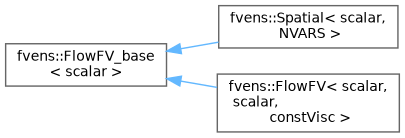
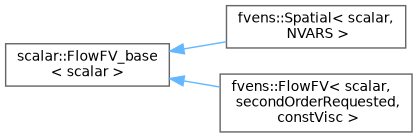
node "fvens::FlowFV_base < scalar >": label "fvens::FlowFV_base < scalar >" -> "scalar::FlowFV_base < scalar >"
node "fvens::FlowFV< scalar, scalar, constVisc >": label "fvens::FlowFV< scalar, scalar, constVisc >" -> "fvens::FlowFV< scalar, secondOrderRequested, constVisc >"
